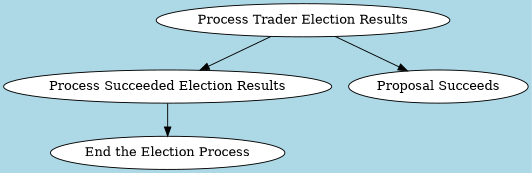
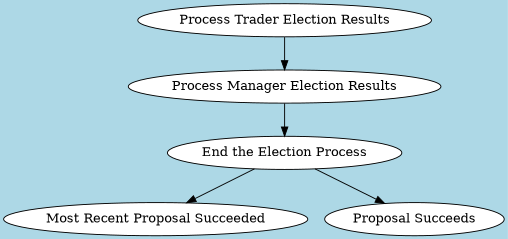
edge "Process Trader Election Results" -> "Proposal Succeeds": now "End the Election Process" -> "Proposal Succeeds"
node "Process Succeeded Election Results": label "Process Succeeded Election Results" -> "Process Manager Election Results"
node "Most Recent Proposal Succeeded": added
